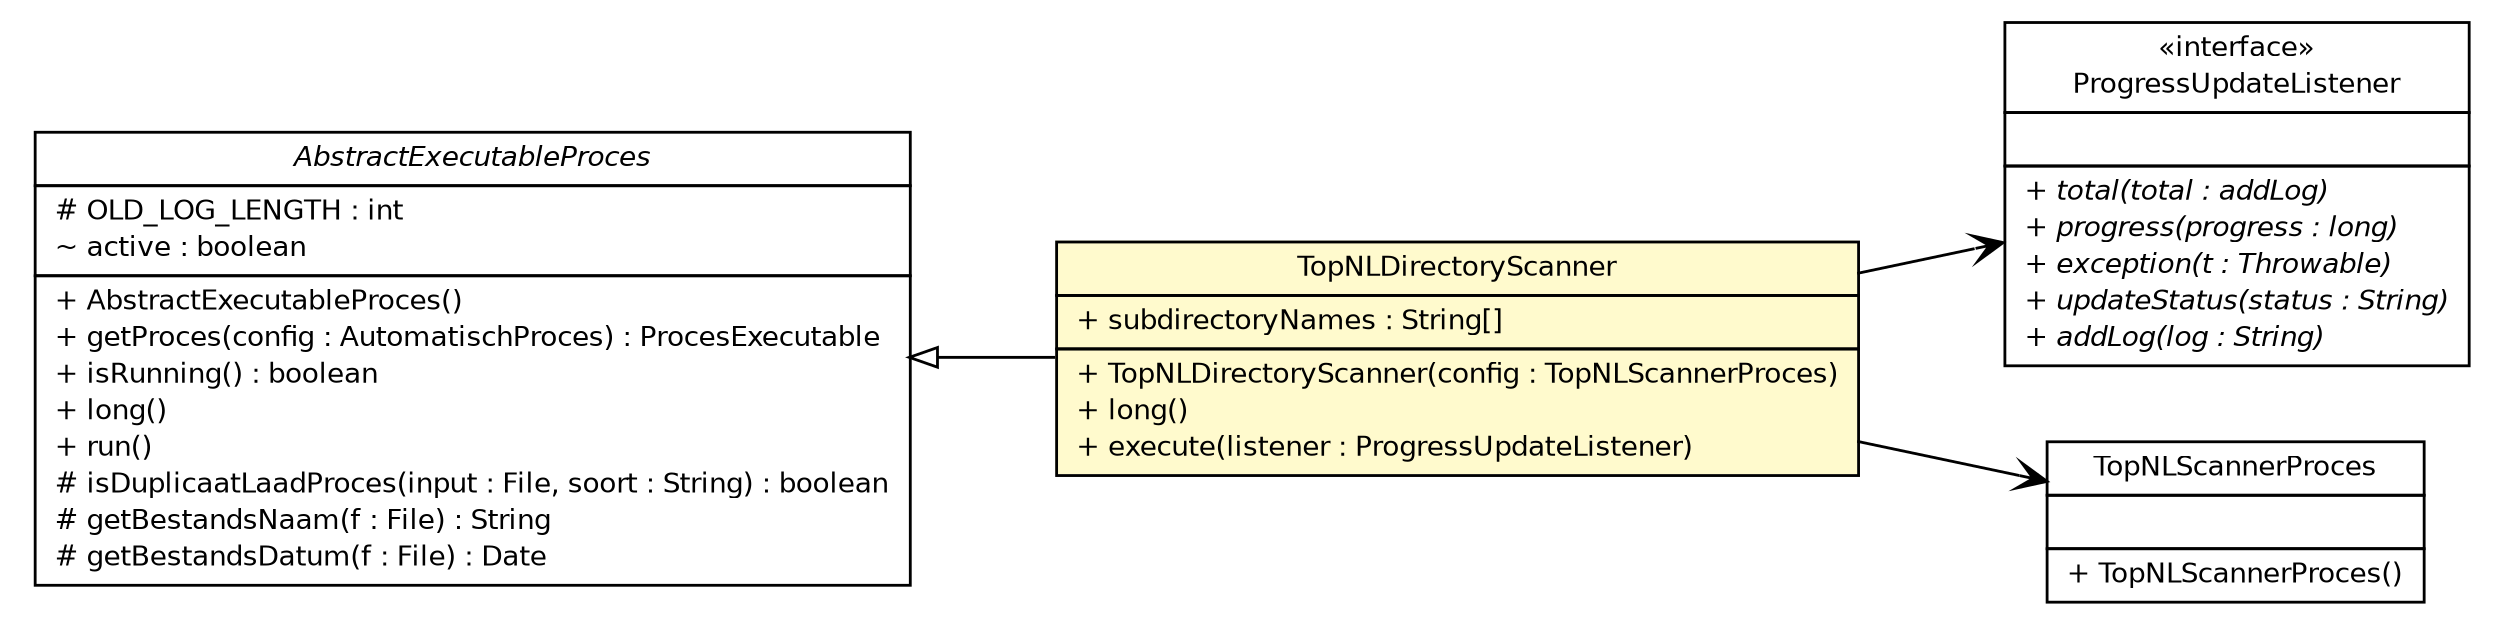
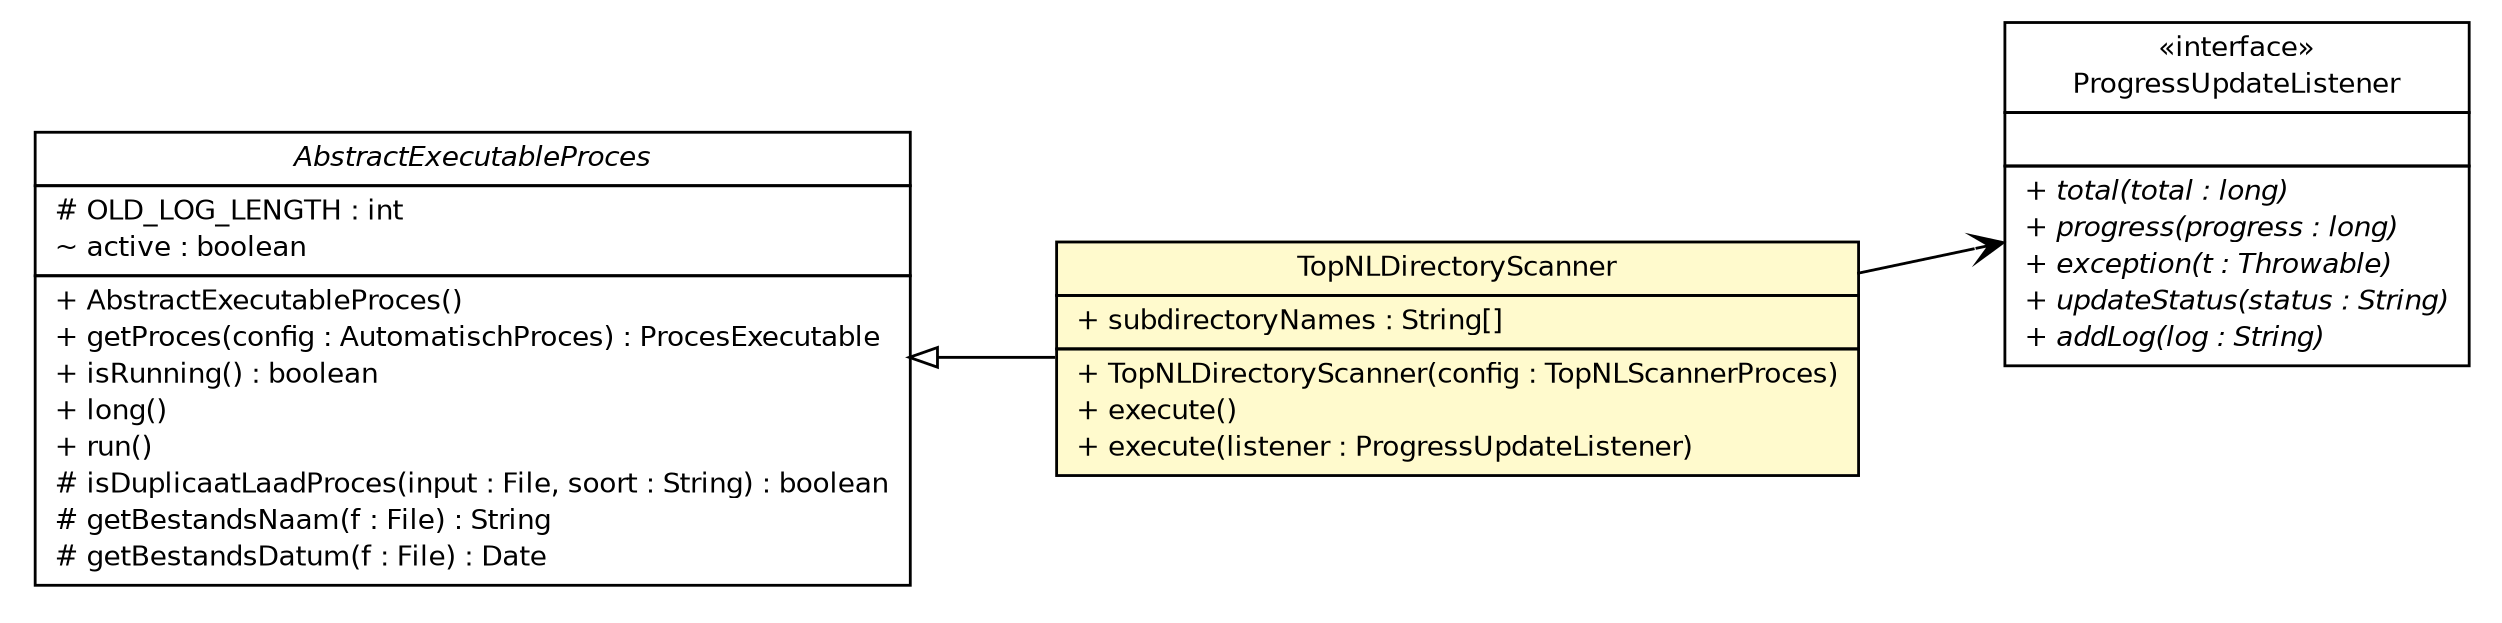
node "ProgressUpdateListener": text "+ total(total : addLog)" -> "+ total(total : long)"
node "TopNLDirectoryScanner": text "+ long()" -> "+ execute()"
node "TopNLScannerProces": removed
